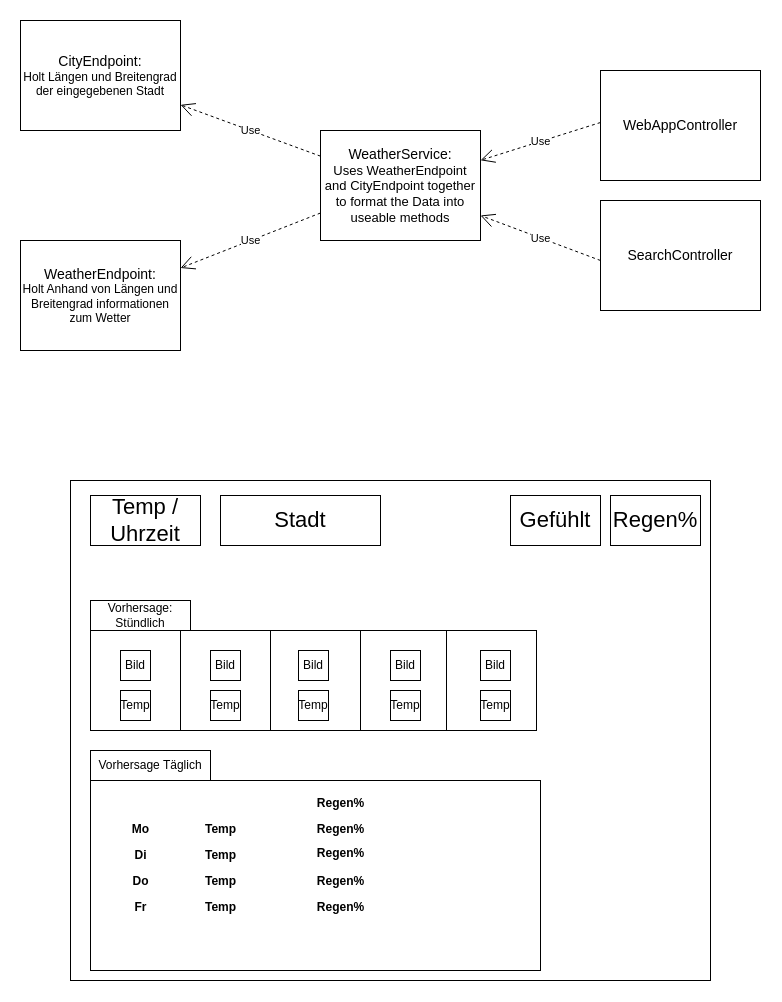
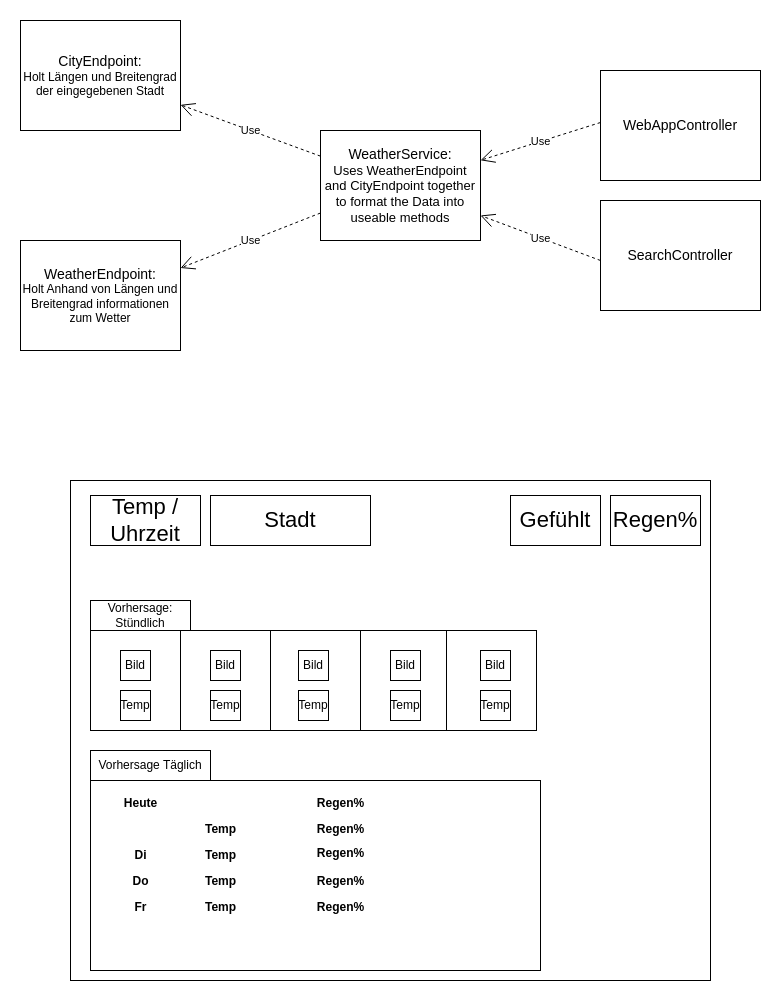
node "Stadt": moved (301, 521) -> (291, 521)
node "Heute": added
node "Mo": removed
